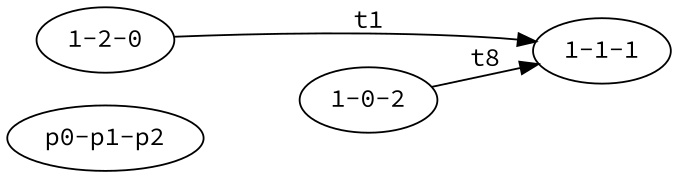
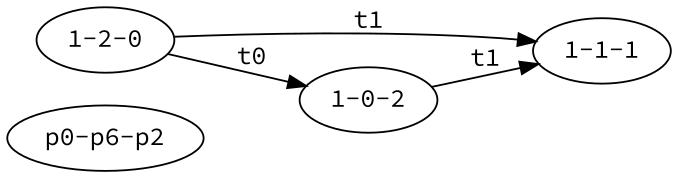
edge "1-0-2" -> "1-1-1": label "t8" -> "t1"
edge "1-2-0" -> "1-0-2": added, label "t0"
node "p0-p1-p2": label "p0-p1-p2" -> "p0-p6-p2"
